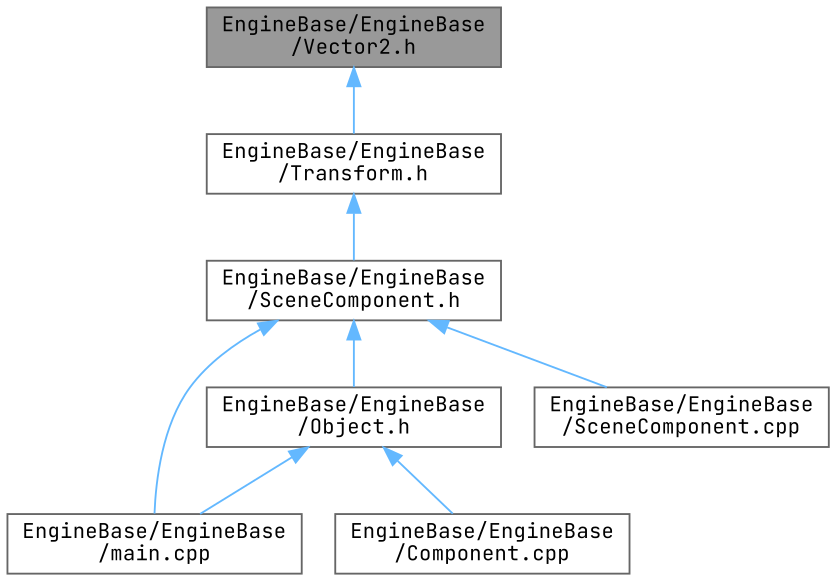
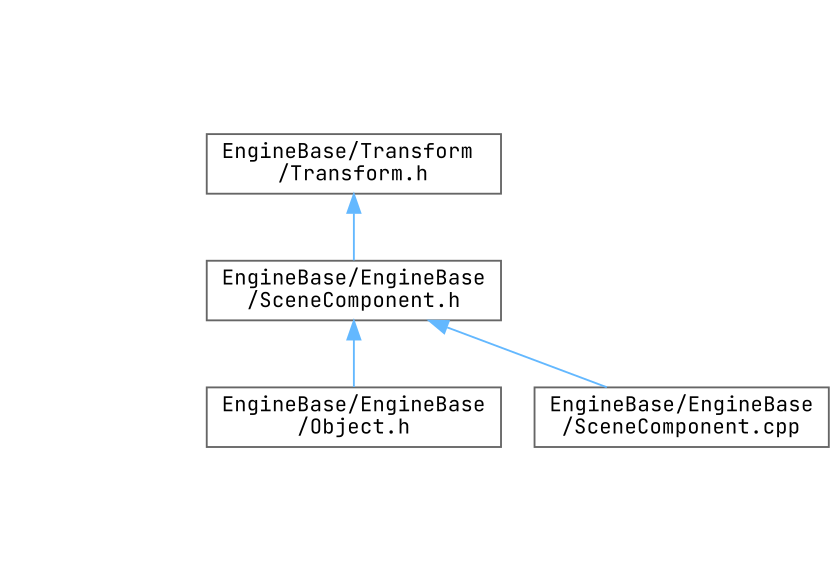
node "EngineBase/EngineBase /Vector2.h": removed
node "EngineBase/EngineBase /Transform.h": label "EngineBase/EngineBase /Transform.h" -> "EngineBase/Transform /Transform.h"
node "EngineBase/EngineBase /main.cpp": removed
node "EngineBase/EngineBase /Component.cpp": removed
